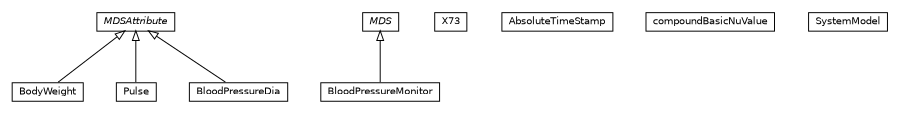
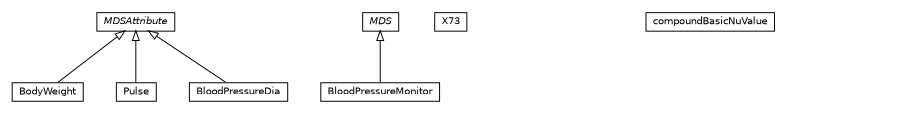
node "AbsoluteTimeStamp": removed
node "SystemModel": removed
